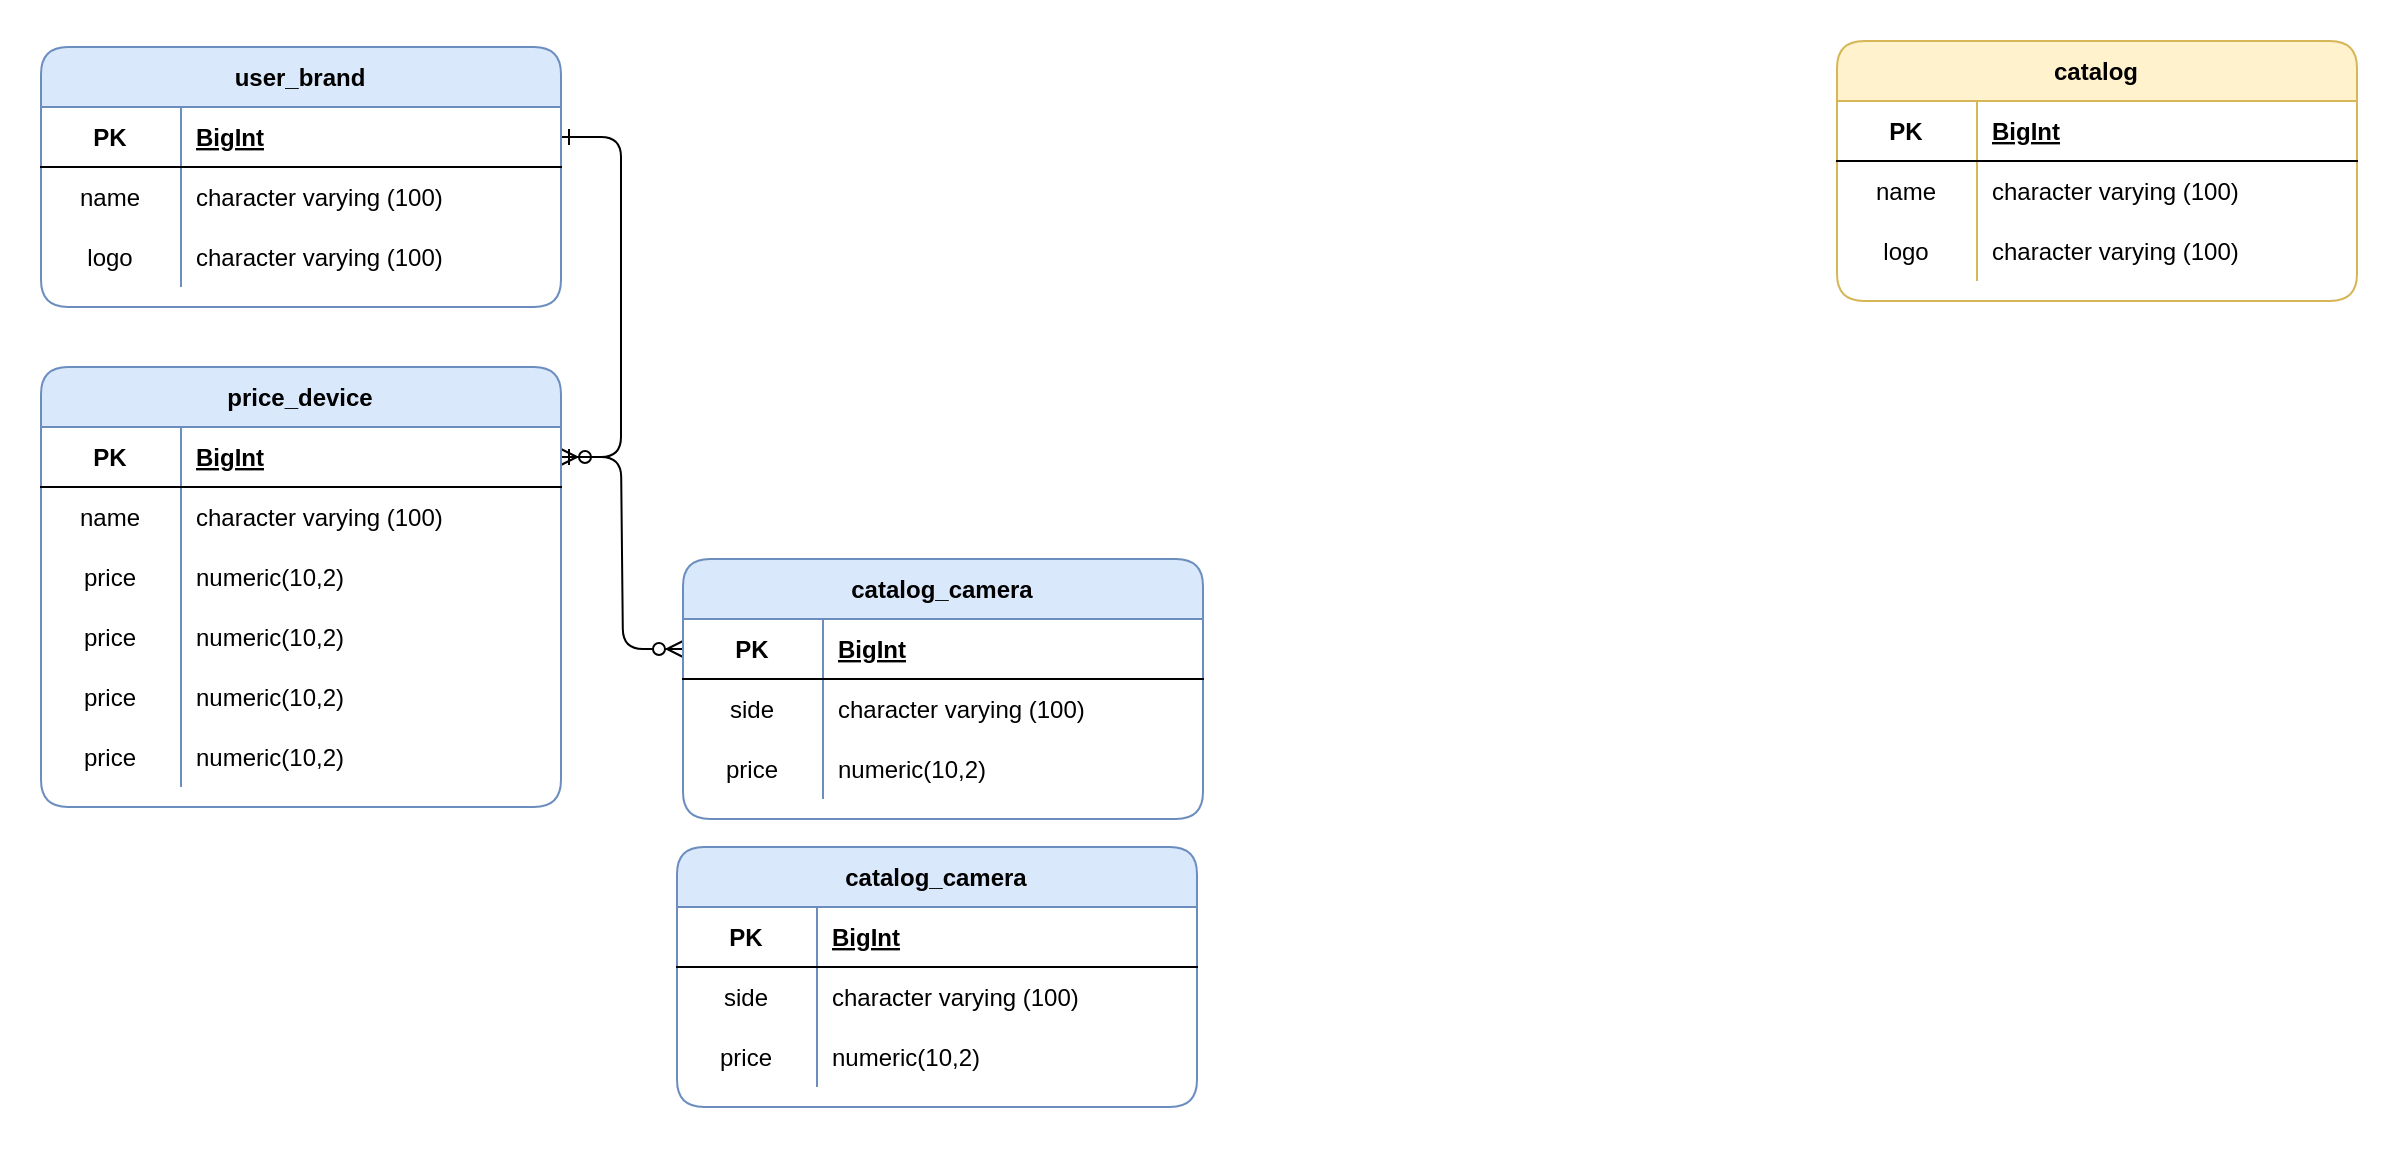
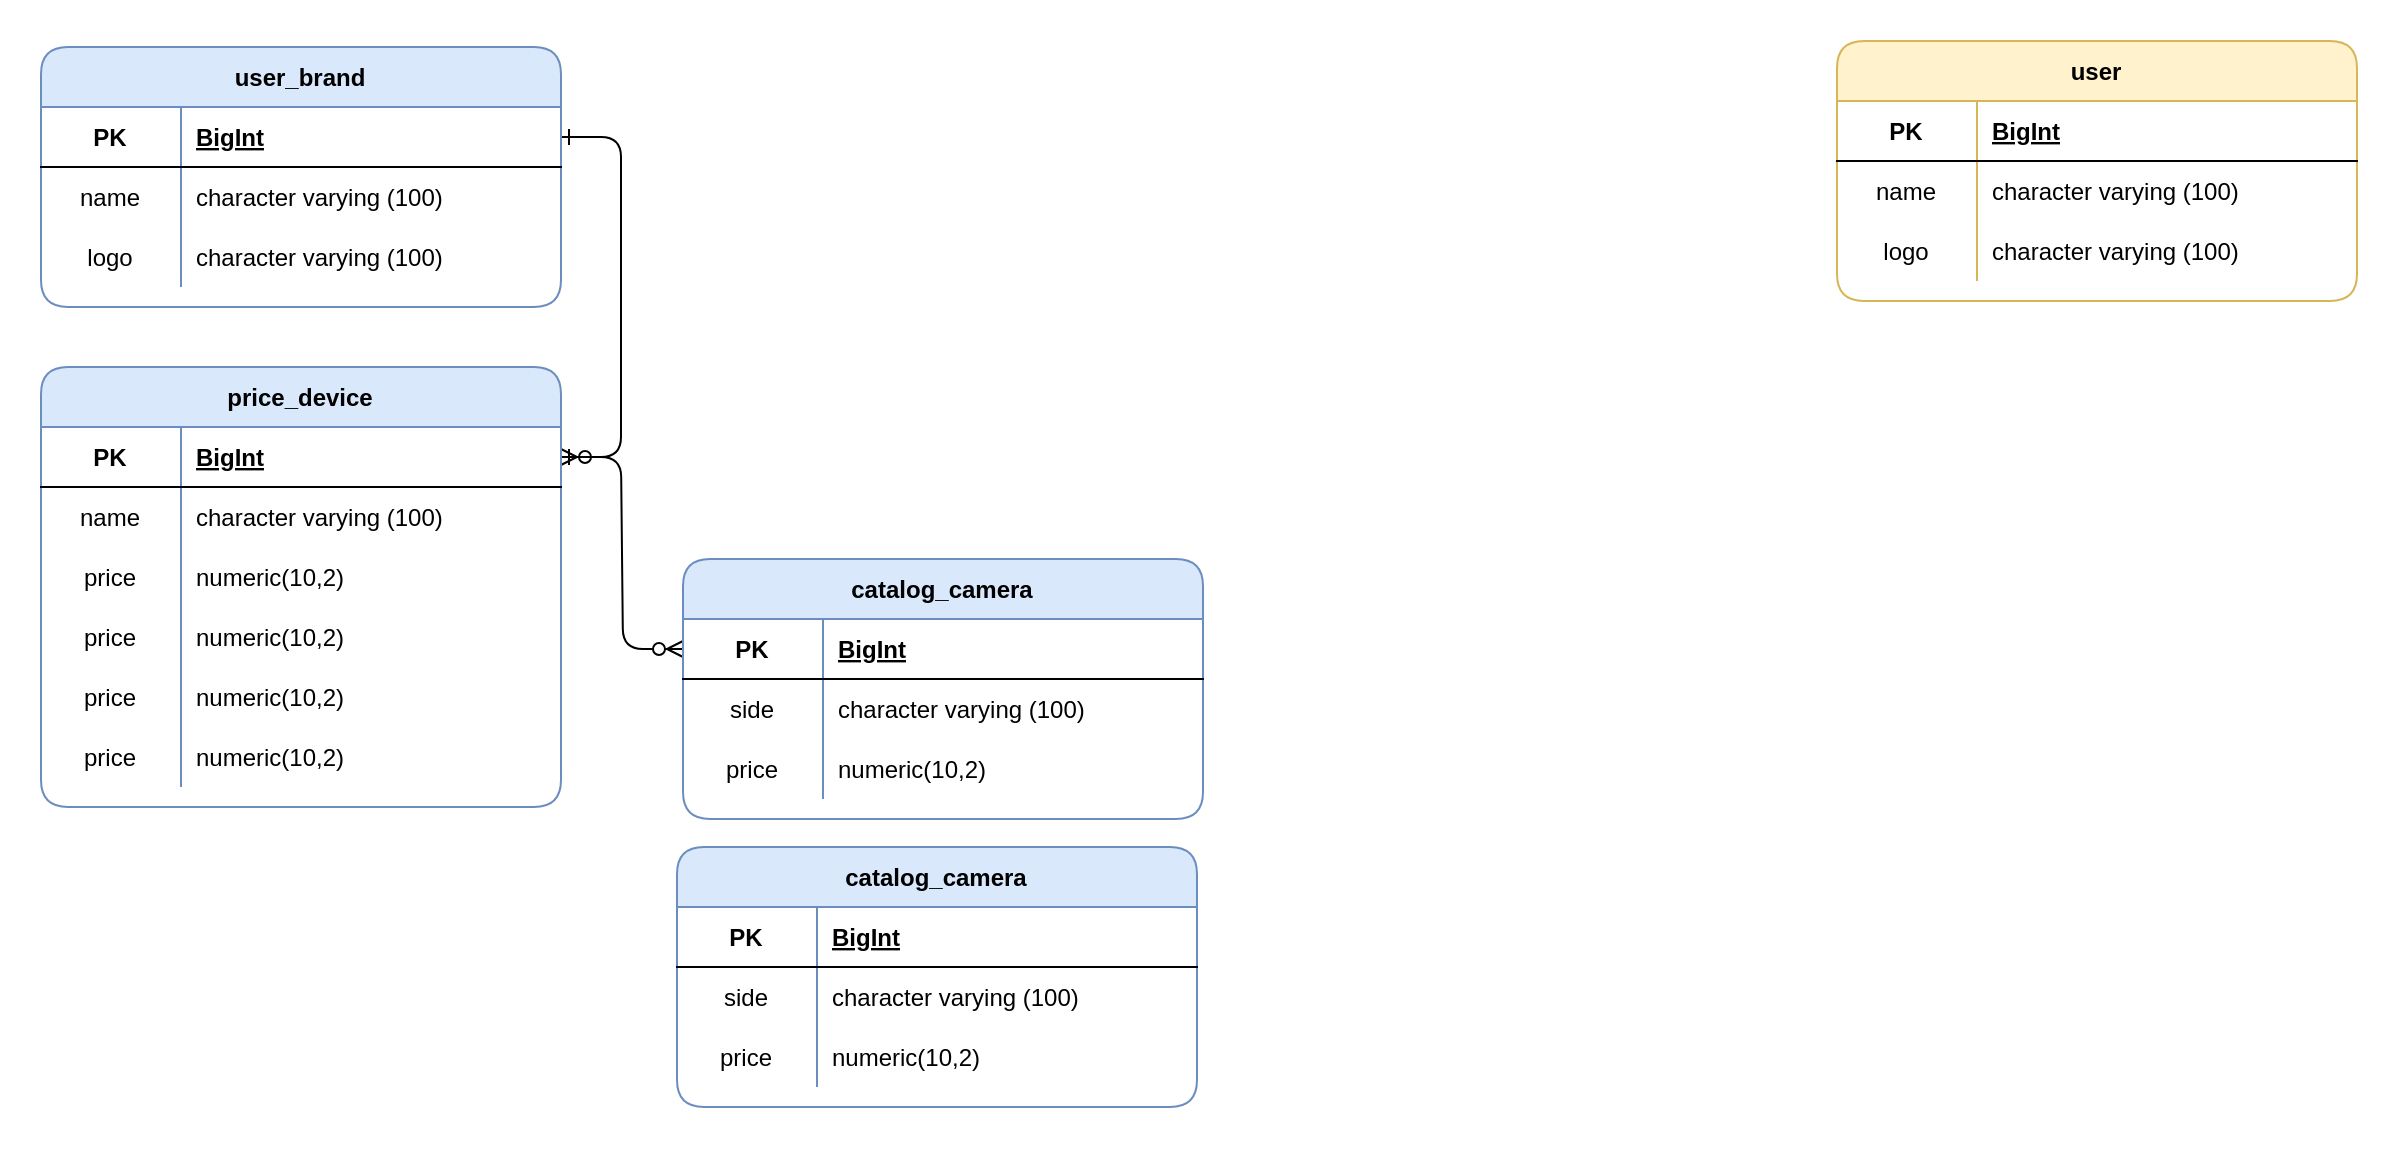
node "catalog": label "catalog" -> "user"
